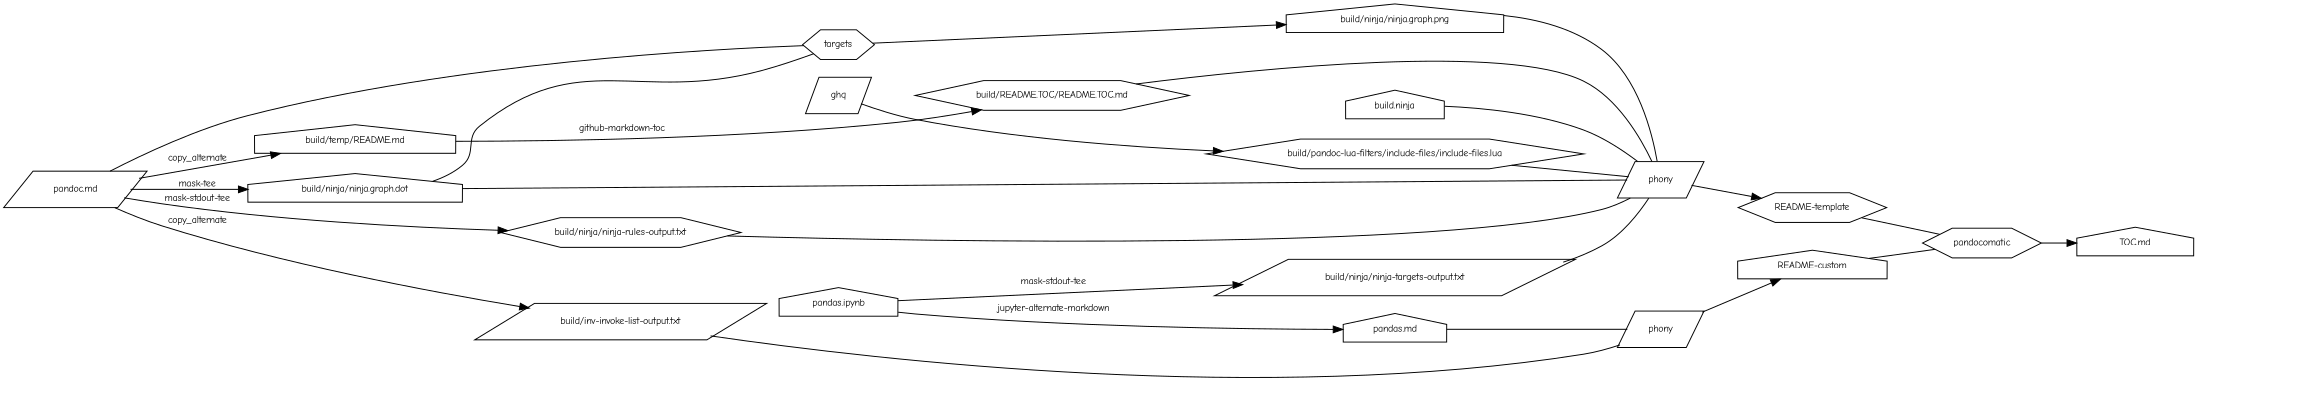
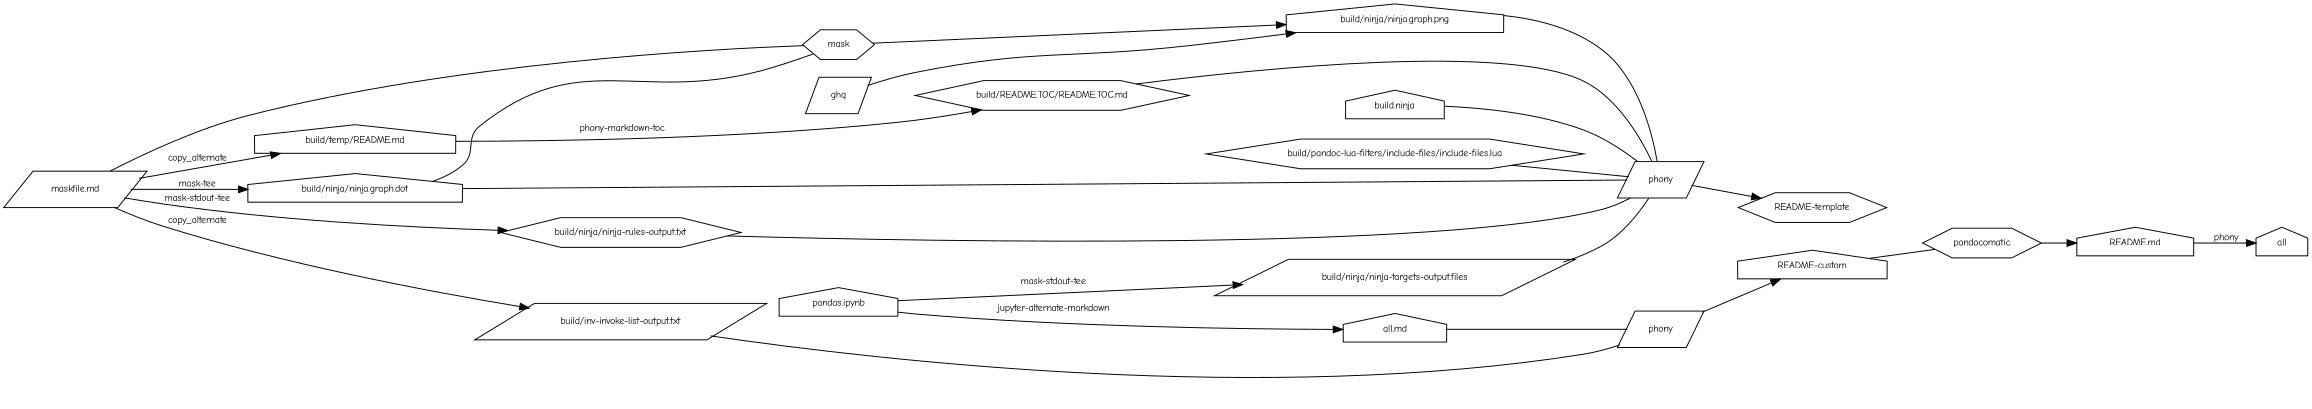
node "targets": label "targets" -> "mask"
edge "build/temp/README.md" -> "build/README.TOC/README.TOC.md": label " github-markdown-toc" -> " phony-markdown-toc"
edge "ghq" -> "build/pandoc-lua-filters/include-files/include-files.lua": now "ghq" -> "build/ninja/ninja.graph.png"
node "pandoc.md": label "pandoc.md" -> "maskfile.md"
edge "README-template" -- "pandocomatic": removed
node "TOC.md": label "TOC.md" -> "README.md"
node "all": added
node "build/ninja/ninja-targets-output.txt": label "build/ninja/ninja-targets-output.txt" -> "build/ninja/ninja-targets-output.files"
node "pandas.md": label "pandas.md" -> "all.md"
